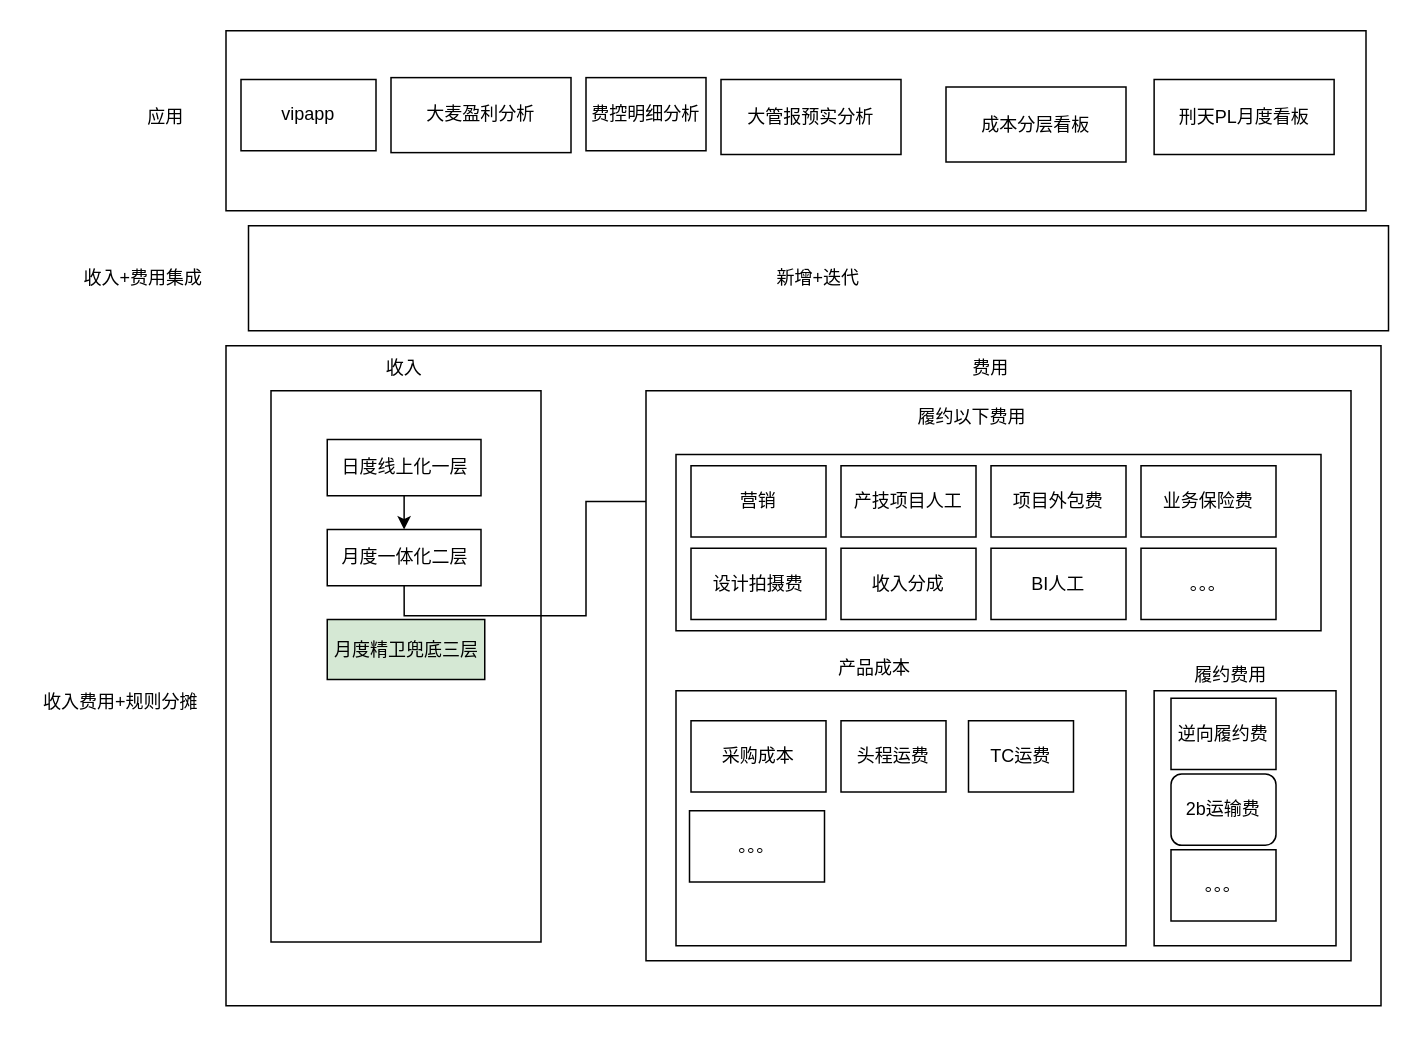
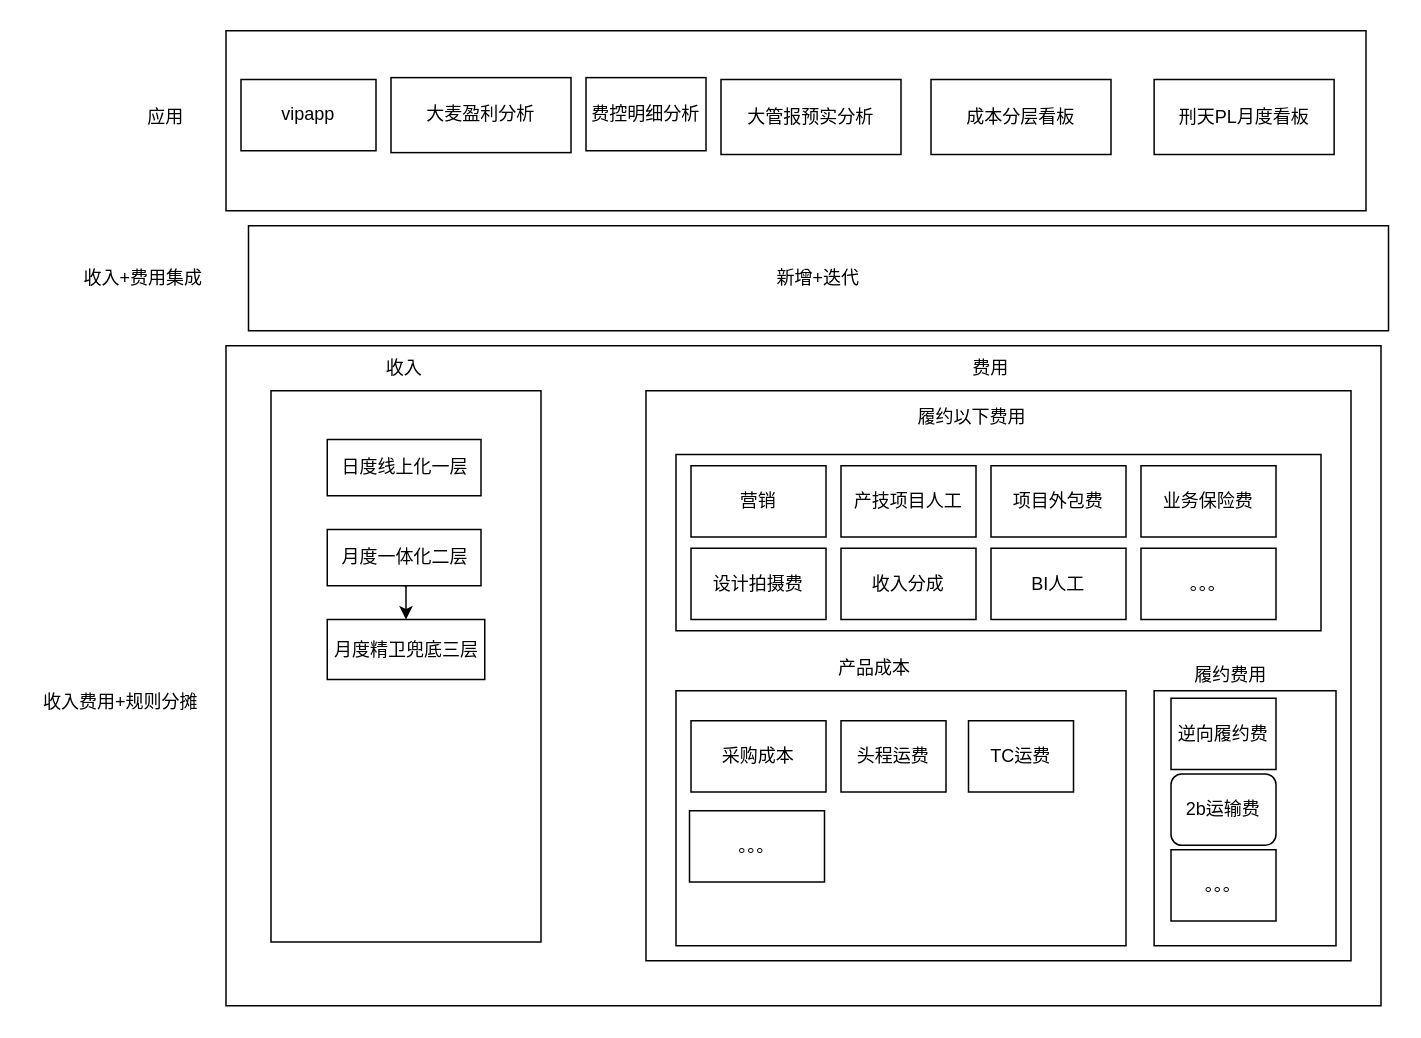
node "成本分层看板": moved (1036, 125) -> (1021, 117)
edge "日度线上化一层" -> "月度一体化二层": removed
edge "月度一体化二层" -> "营销": now "月度一体化二层" -> "月度精卫兜底三层"
node "月度精卫兜底三层": fillcolor #d5e8d4 -> #ffffff
